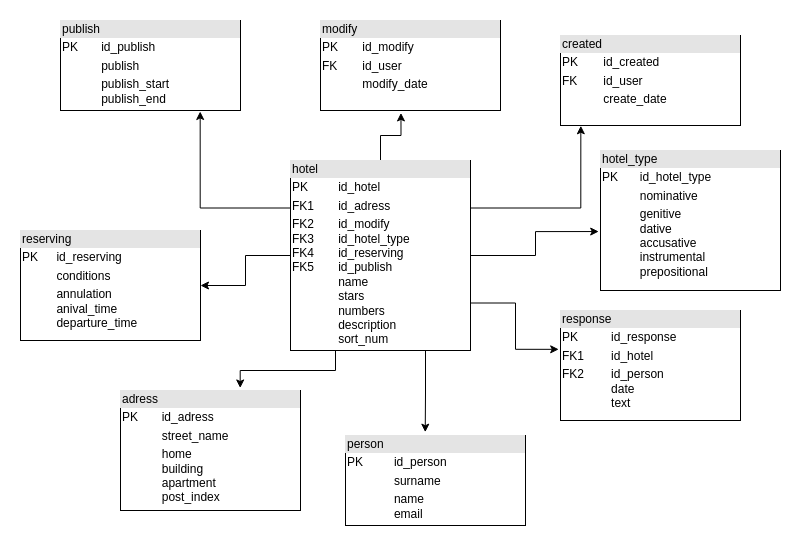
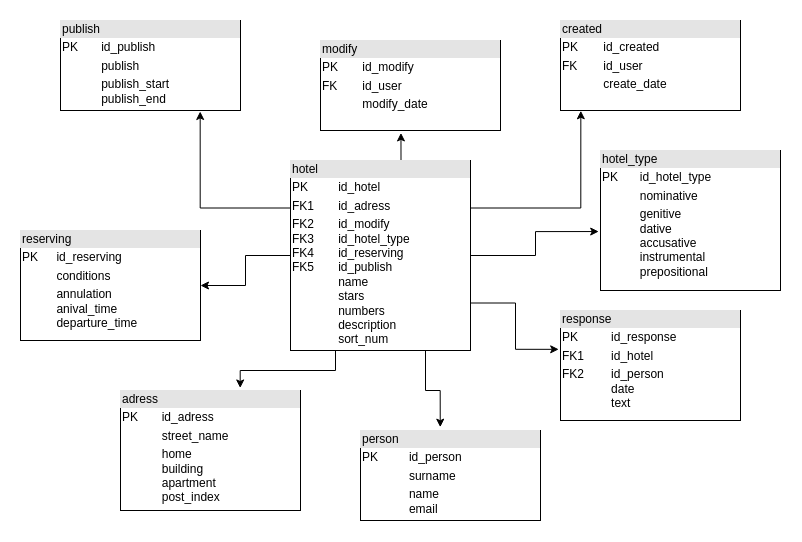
node "modify PK id_modify FK id_user modify_date": moved (411, 66) -> (411, 86)
node "created PK id_created FK id_user create_date": moved (651, 81) -> (651, 66)
node "person PK id_person surname name email": moved (436, 481) -> (451, 476)
